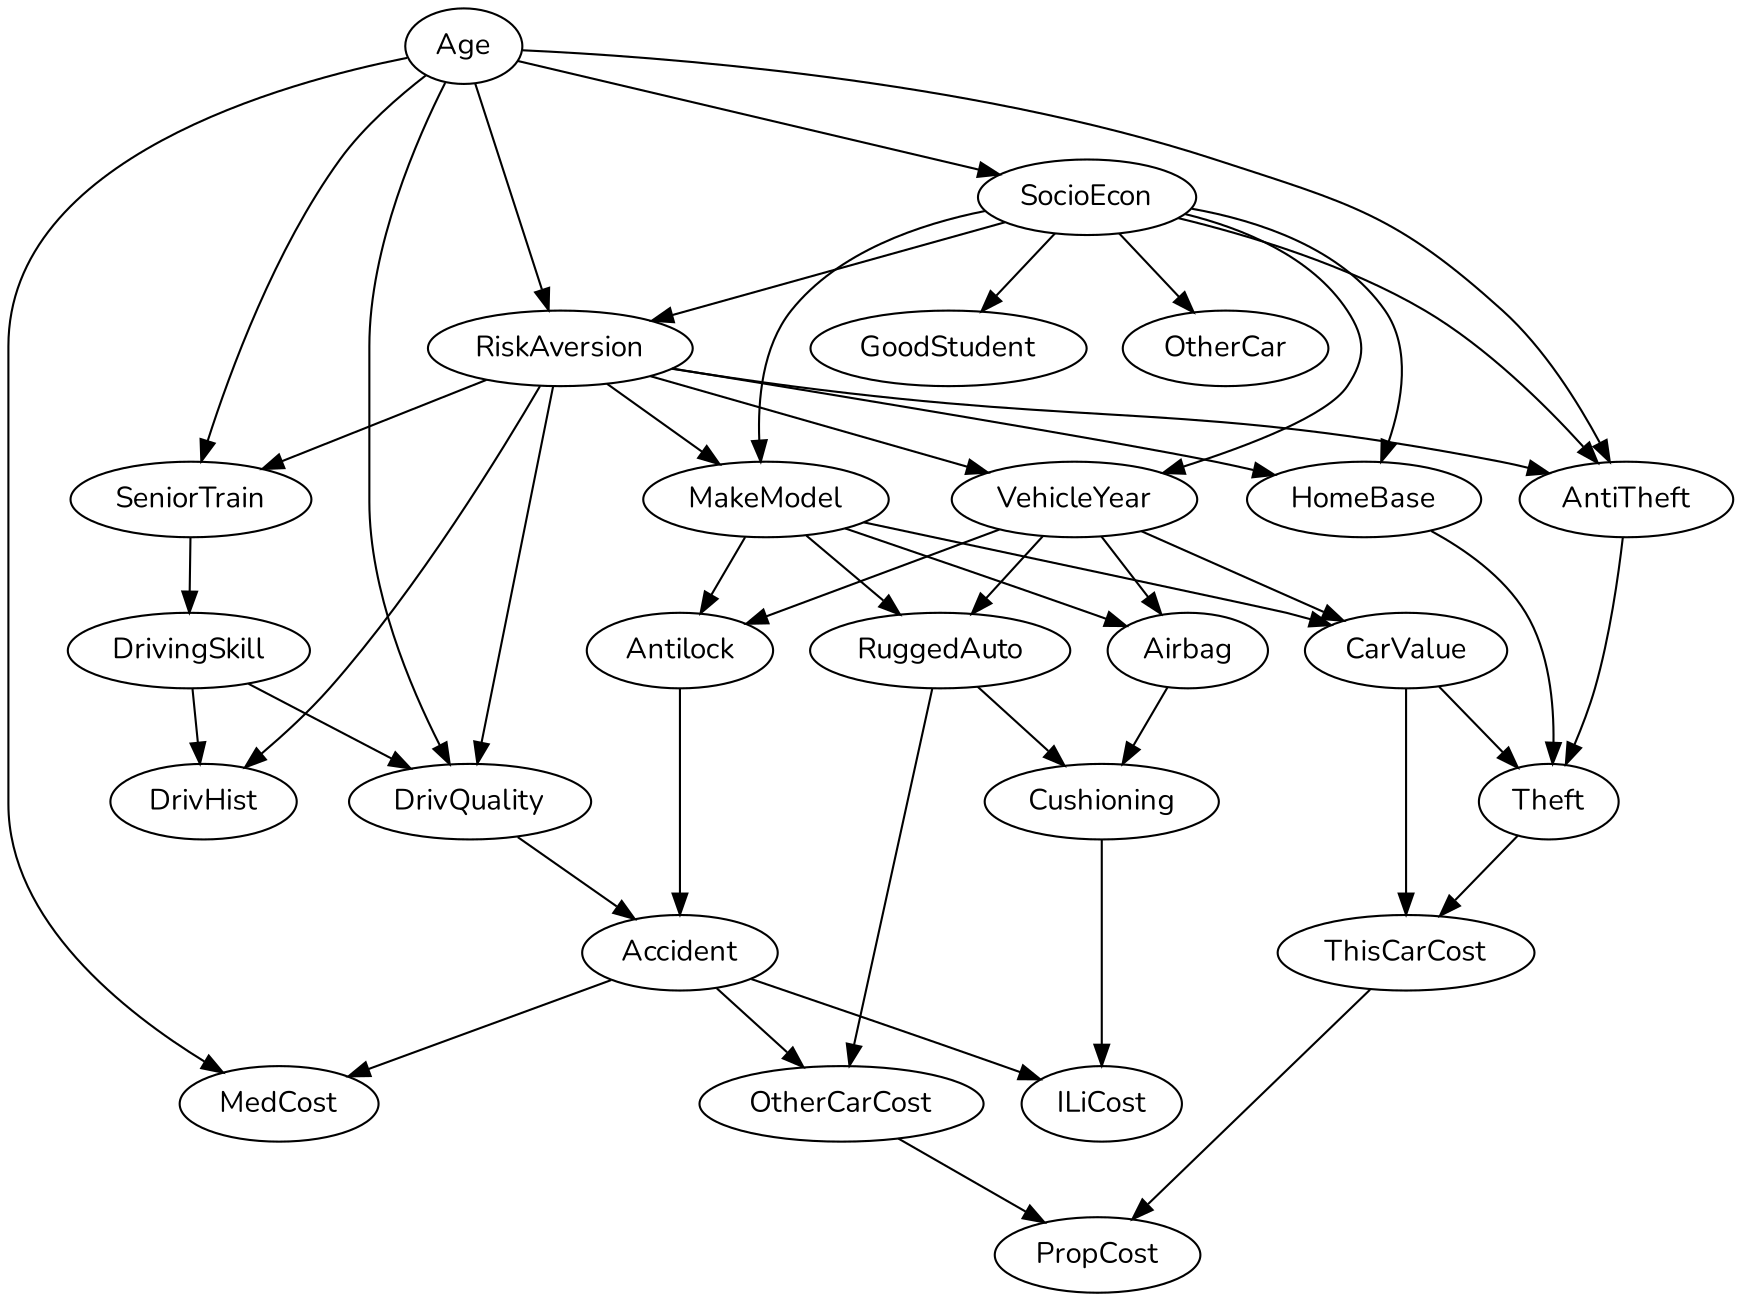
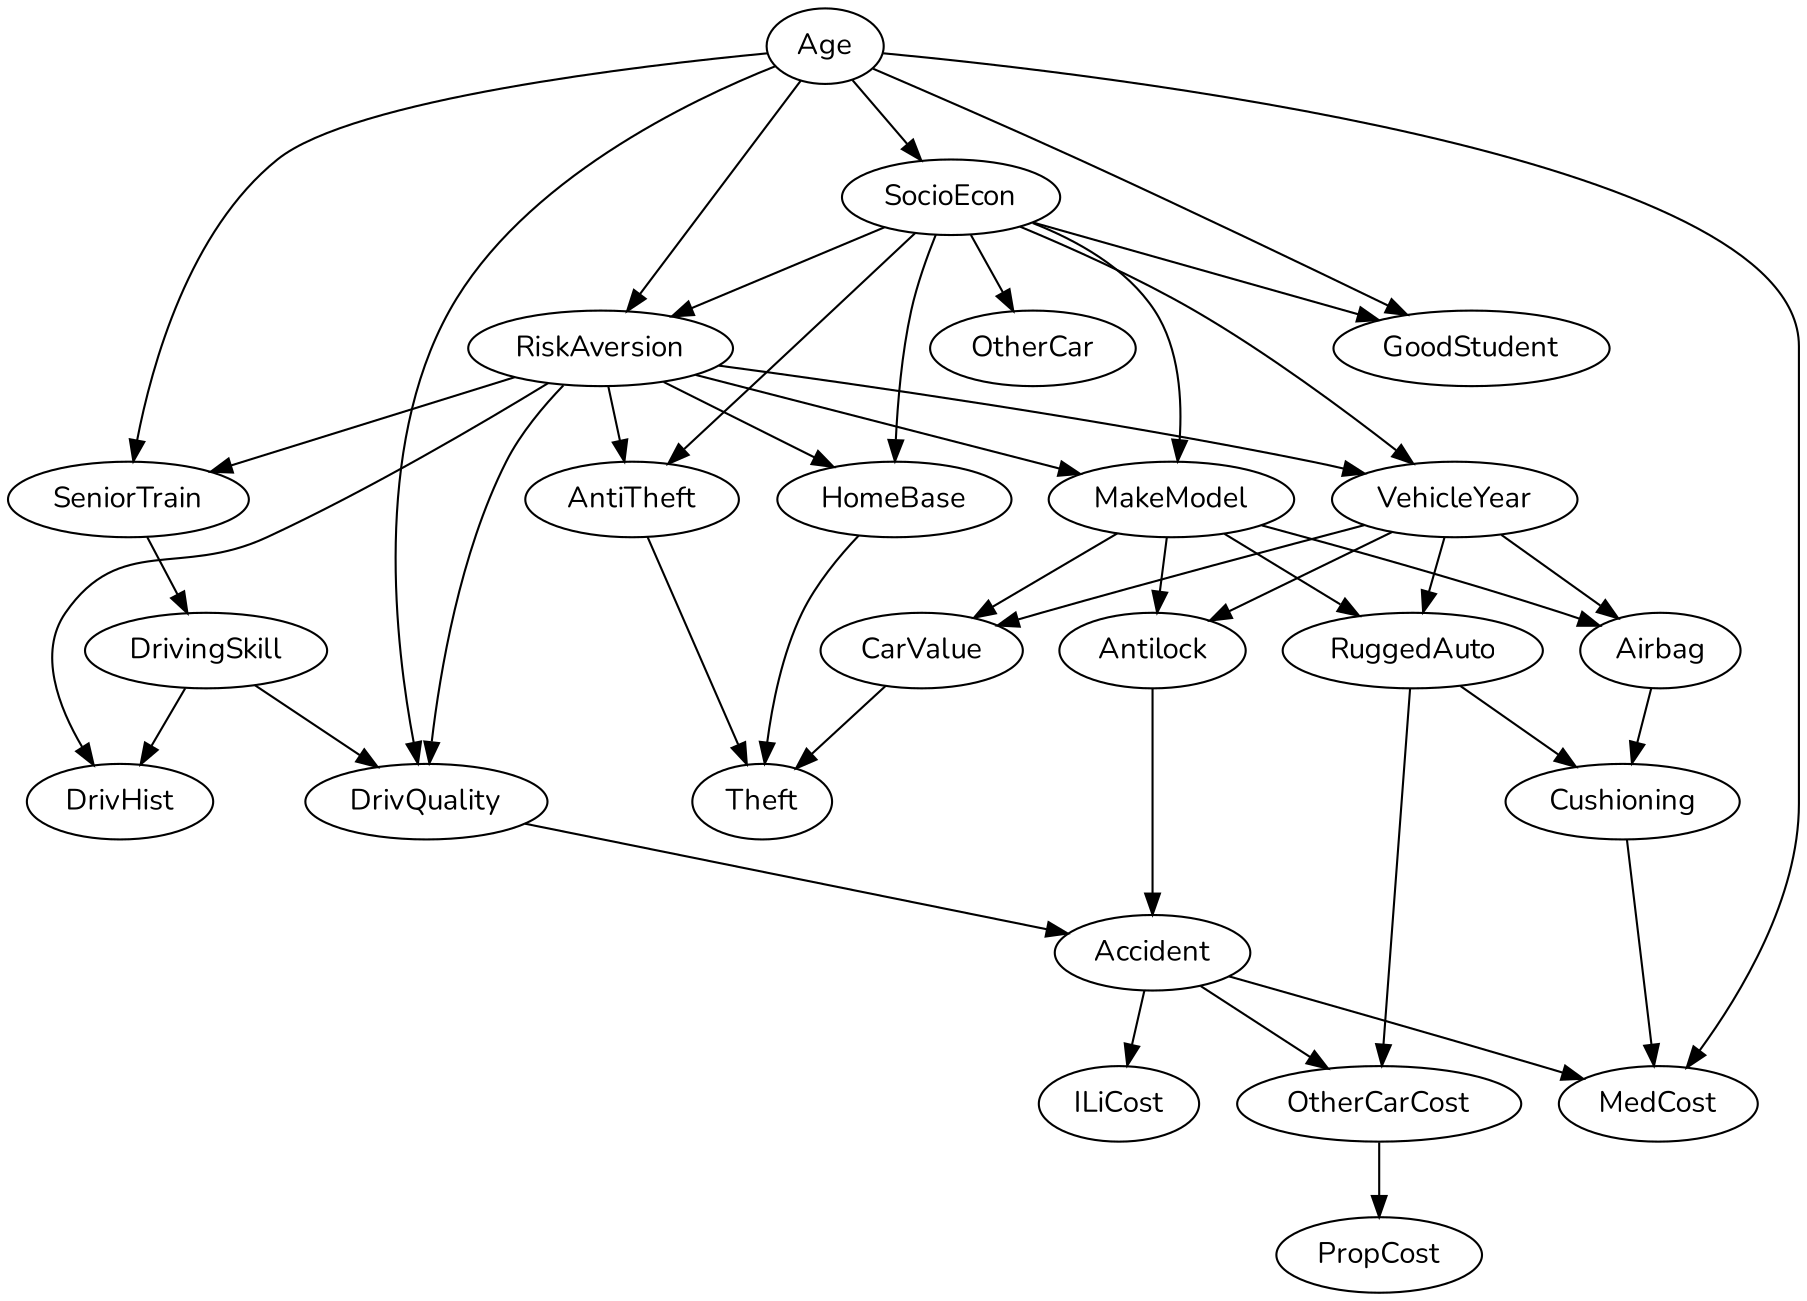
edge "Age" -> "AntiTheft": now "Age" -> "GoodStudent"
edge "Cushioning" -> "ILiCost": now "Cushioning" -> "MedCost"
node "ThisCarCost": removed
